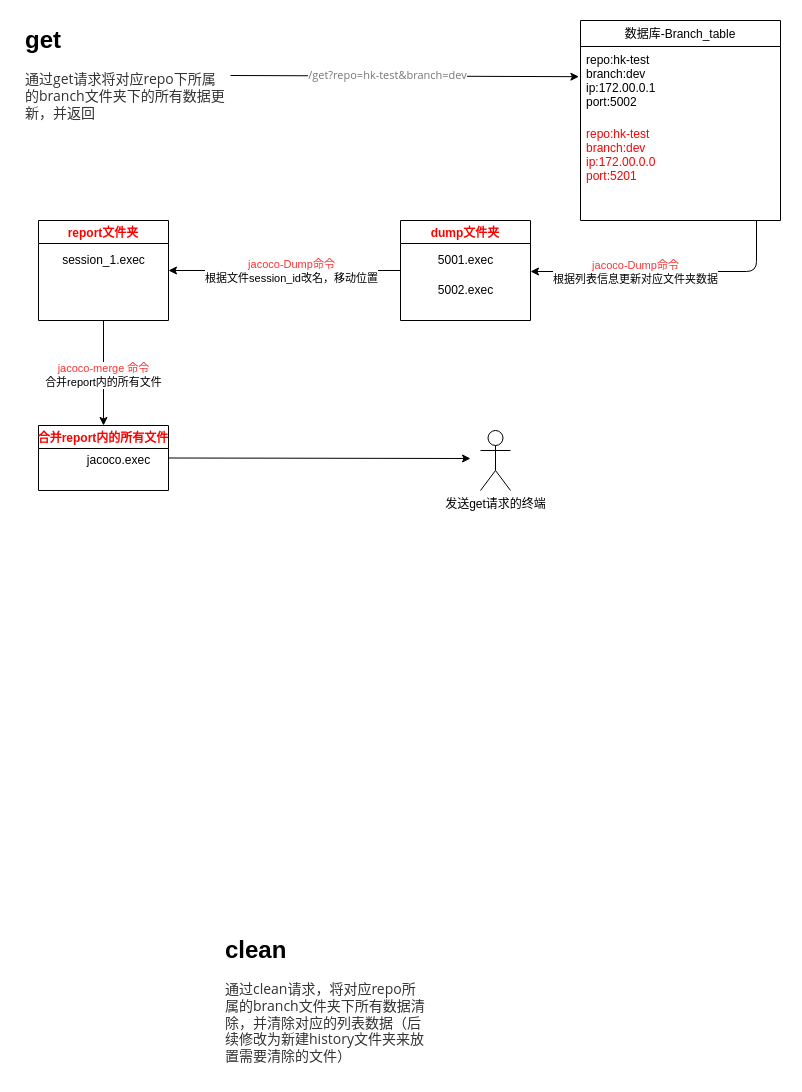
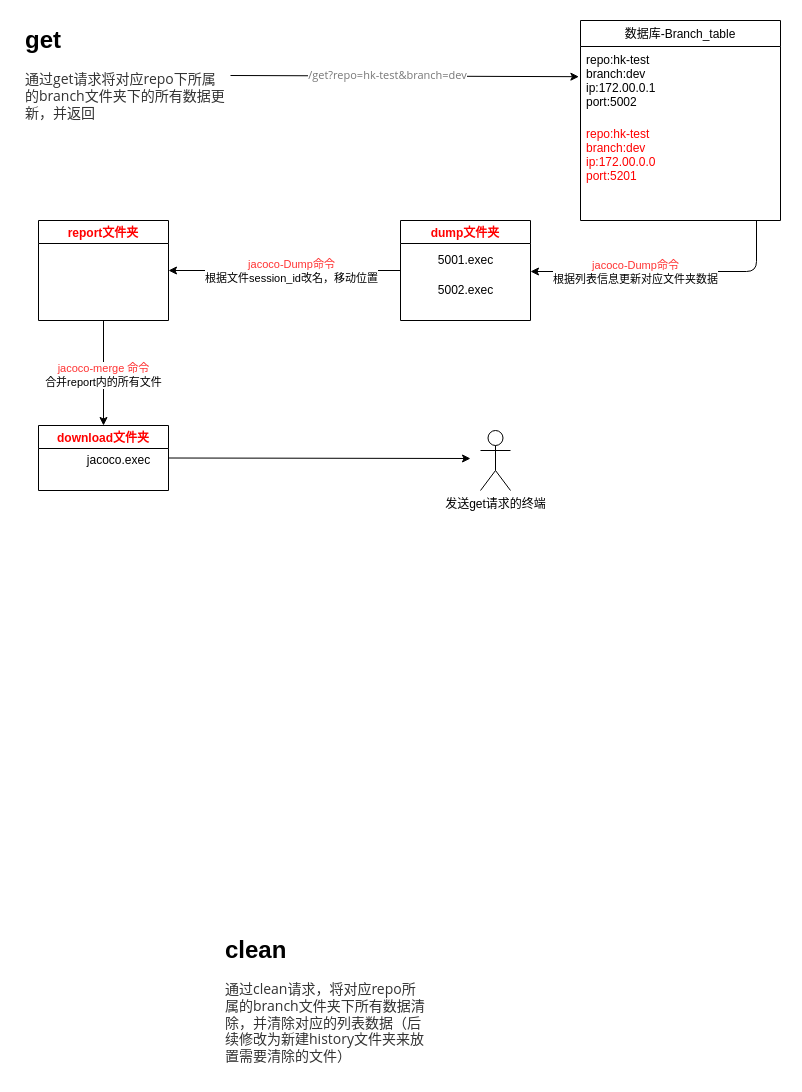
node "session_1.exec": removed
node "合并report内的所有文件": label "合并report内的所有文件" -> "download文件夹"
